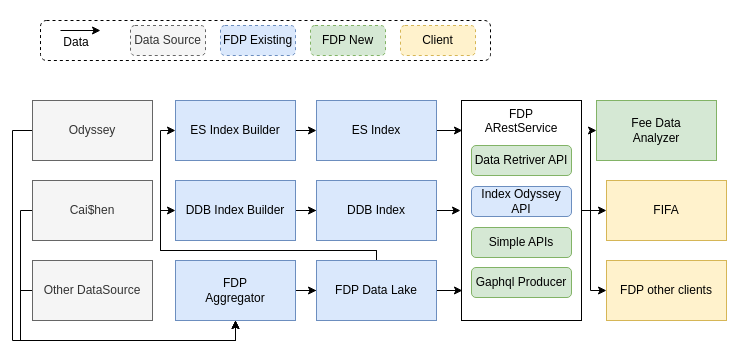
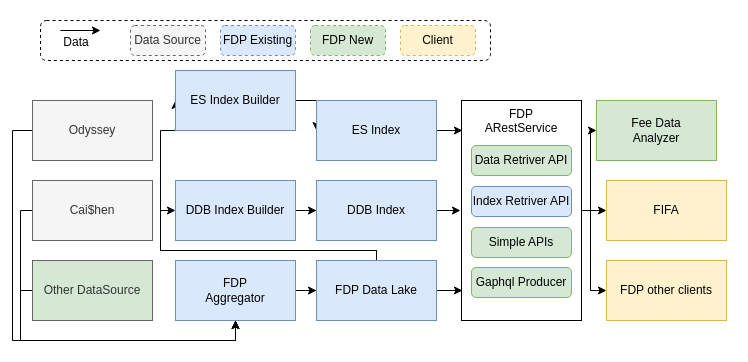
node "ES Index Builder": moved (236, 131) -> (236, 101)
node "Index Odyssey API": label "Index Odyssey API" -> "Index Retriver API"
node "Other DataSource": fillcolor #f5f5f5 -> #d5e8d4
